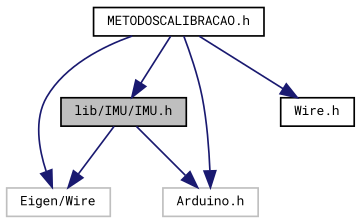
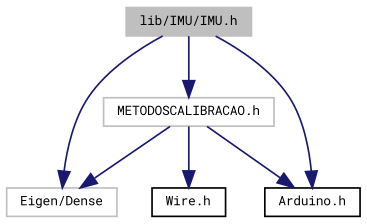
node "METODOSCALIBRACAO.h": color black -> grey75
edge "METODOSCALIBRACAO.h" -> "lib/IMU/IMU.h": reversed
node "lib/IMU/IMU.h": color black -> grey75
node "Eigen/Wire": label "Eigen/Wire" -> "Eigen/Dense"
node "Arduino.h": color grey75 -> black
